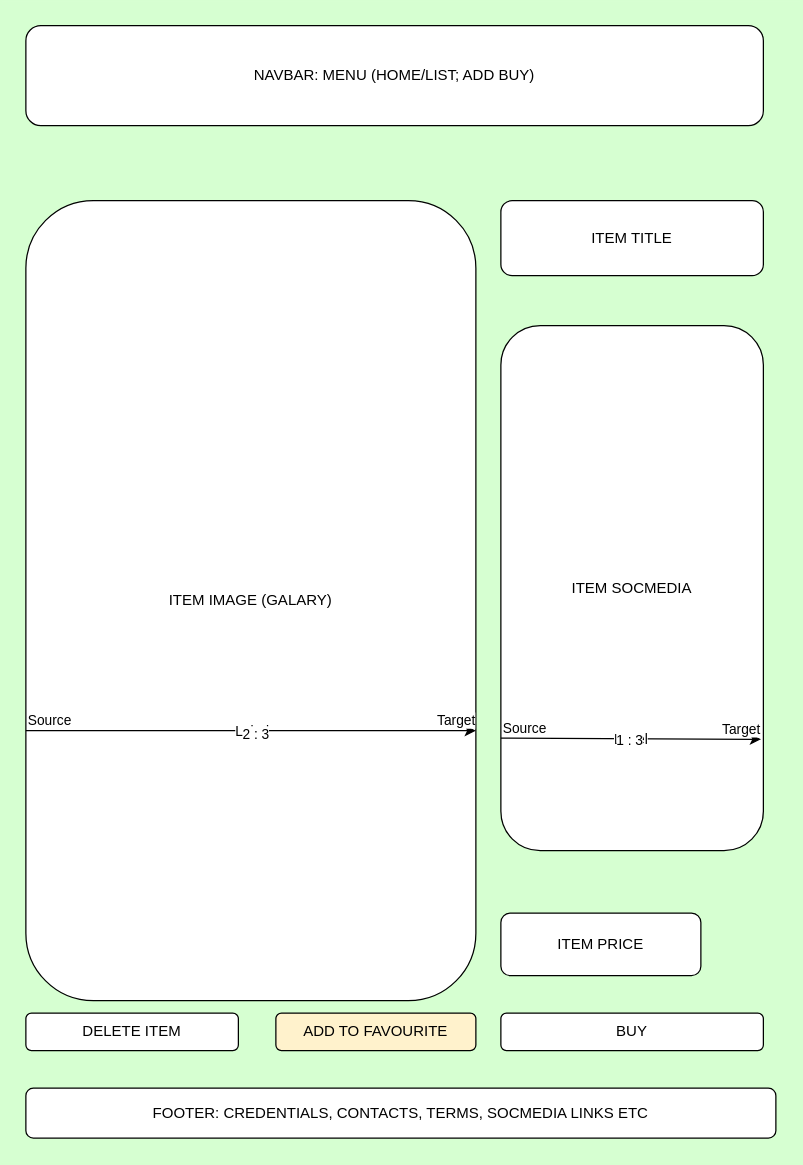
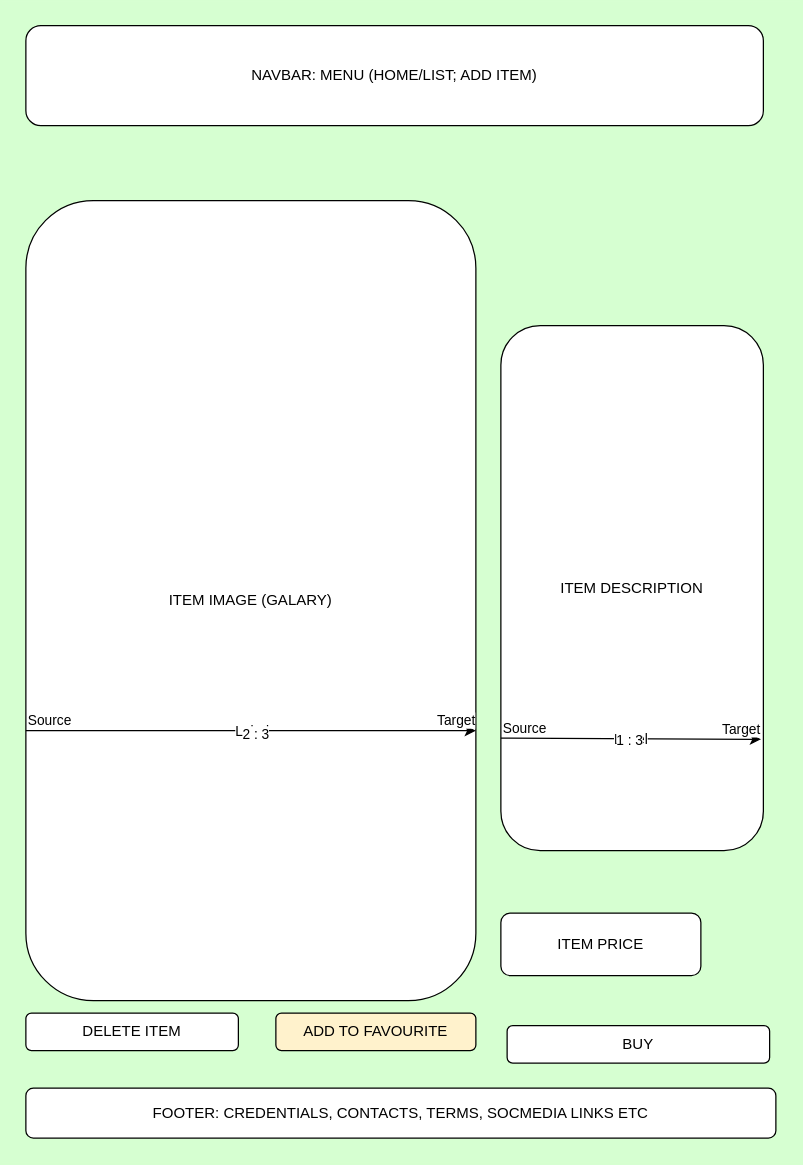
node "NAVBAR: MENU (HOME/LIST; ADD BUY)": label "NAVBAR: MENU (HOME/LIST; ADD BUY)" -> "NAVBAR: MENU (HOME/LIST; ADD ITEM)"
node "ITEM TITLE": removed
node "ITEM SOCMEDIA": label "ITEM SOCMEDIA" -> "ITEM DESCRIPTION"
node "BUY": moved (632, 1032) -> (638, 1044)
